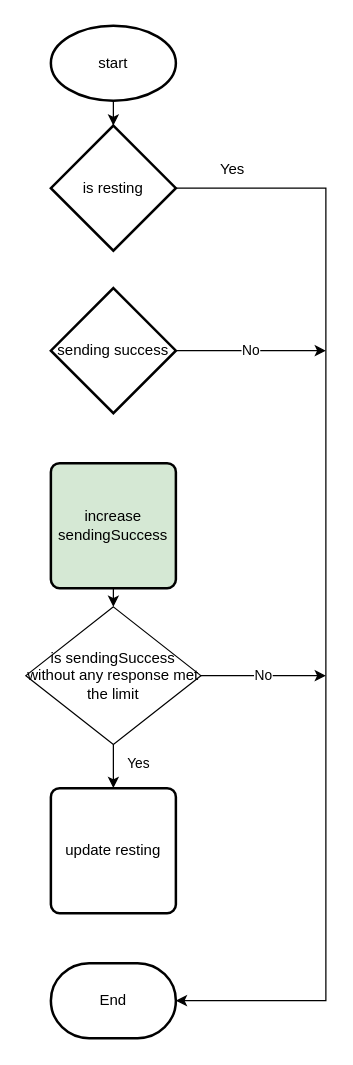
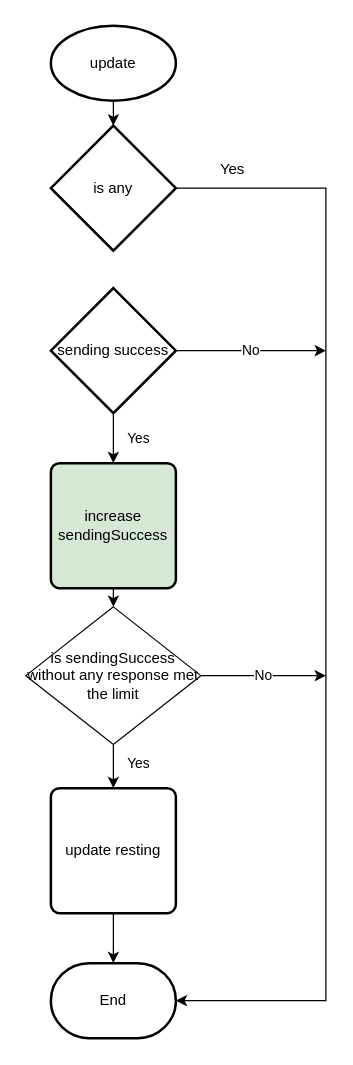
node "start": label "start" -> "update"
node "is resting": label "is resting" -> "is any"
edge "sending success" -> "increase sendingSuccess": added, label "Yes"
edge "update resting" -> "End": added
